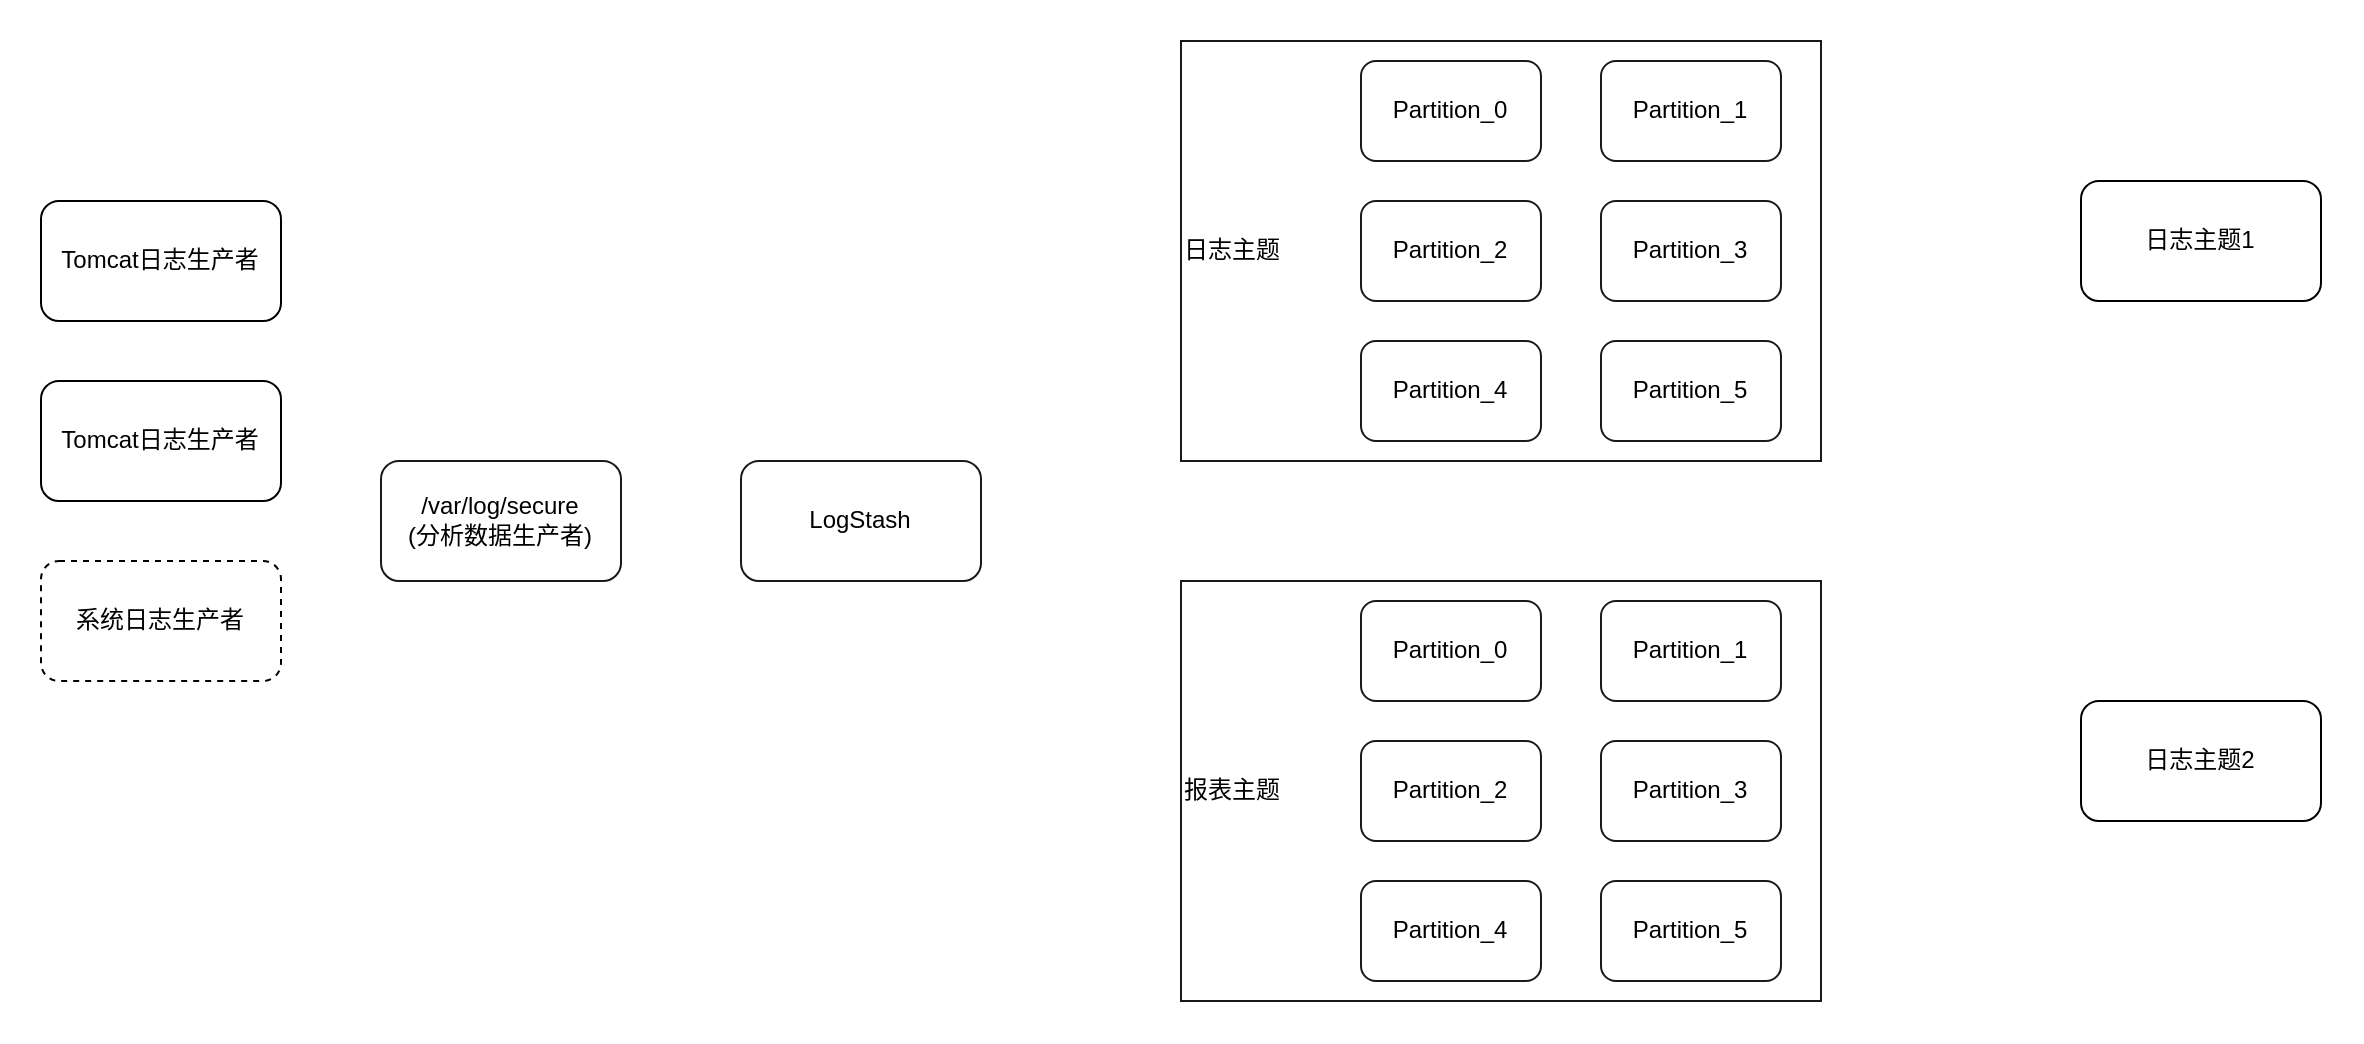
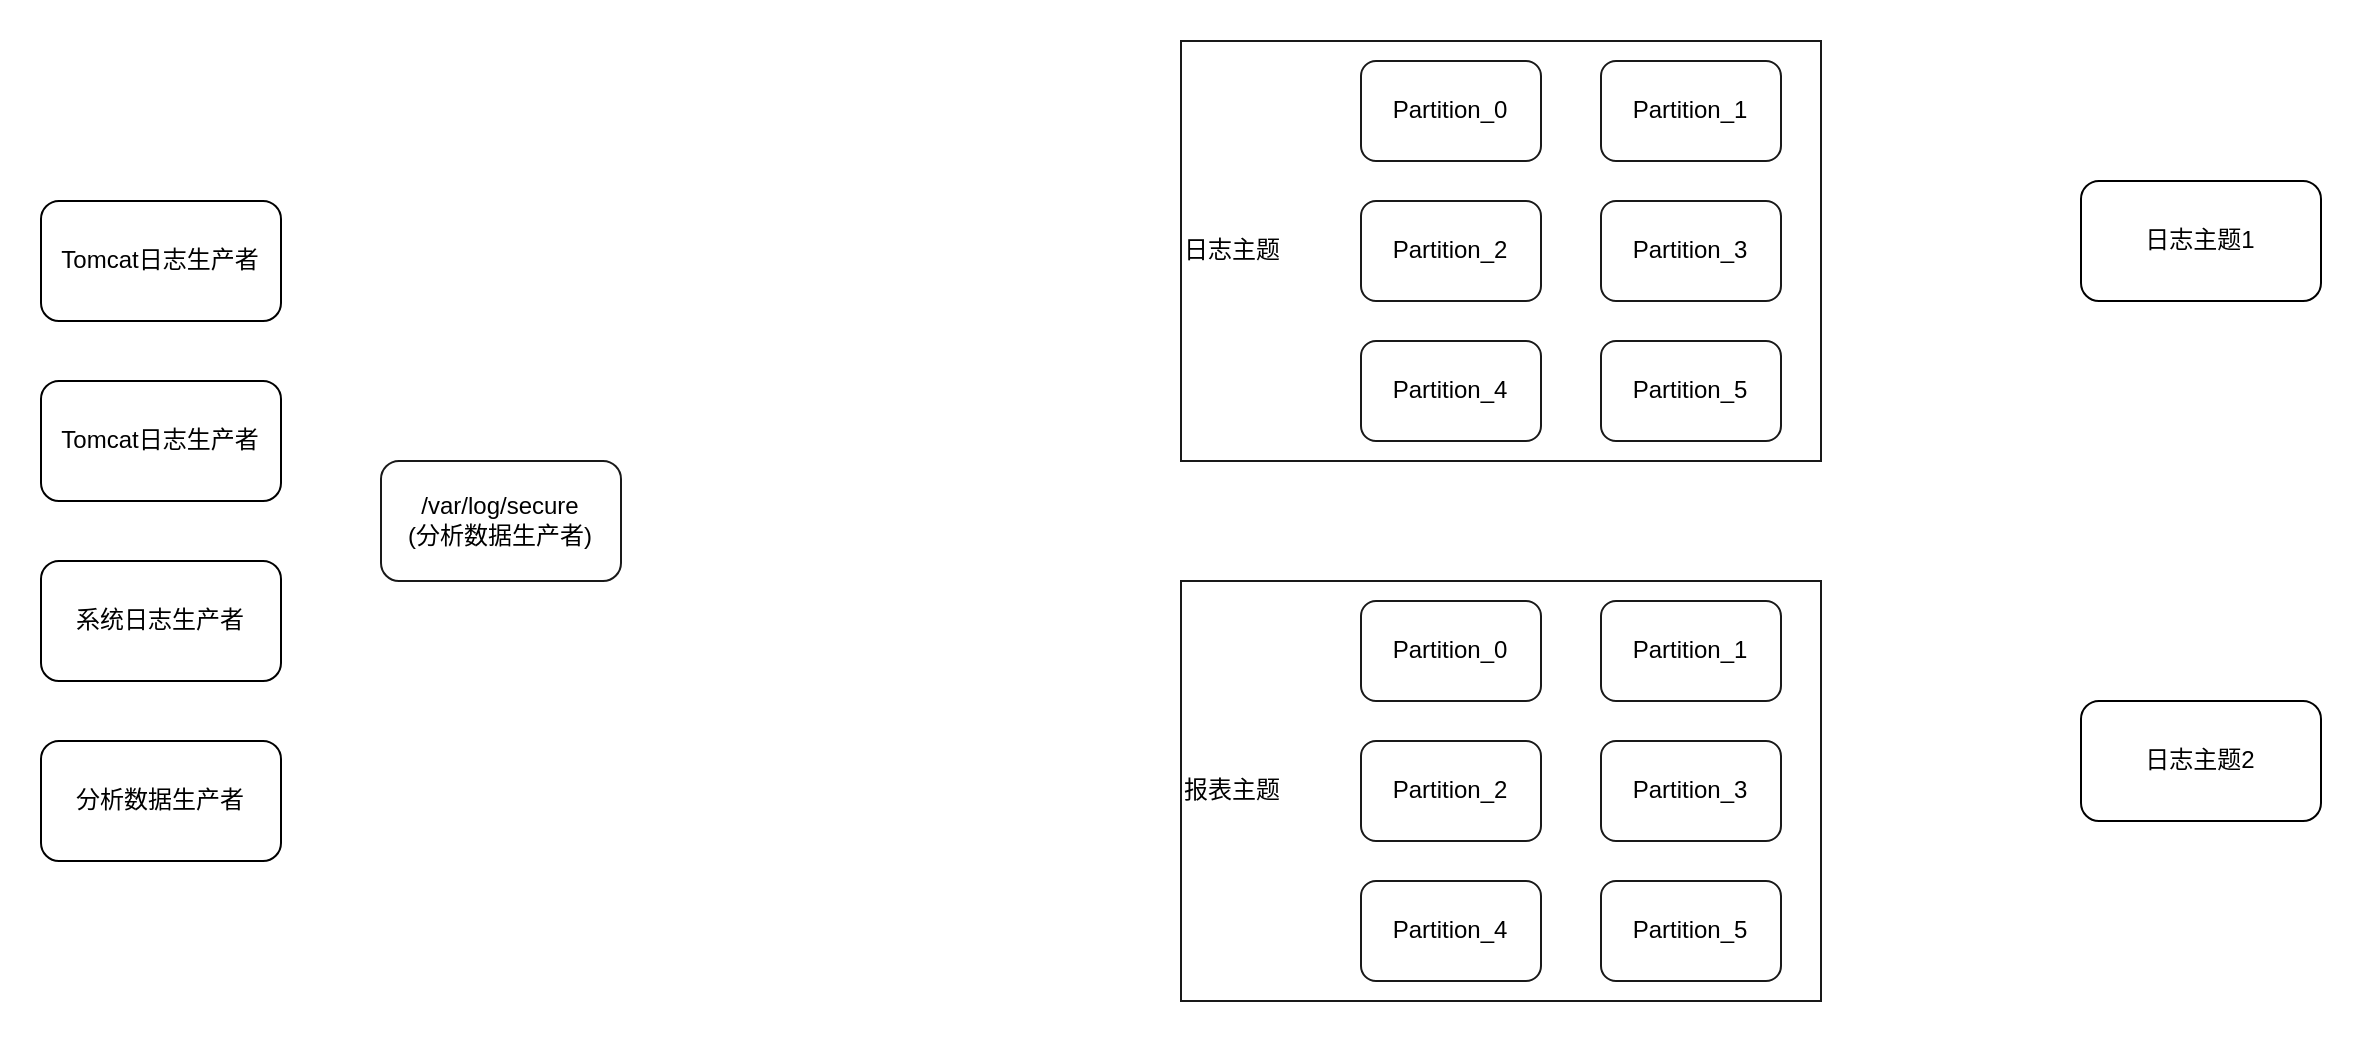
node "LogStash": removed
node "系统日志生产者": style dashed -> solid
node "分析数据生产者": added
